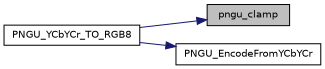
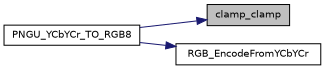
node "pngu_clamp": label "pngu_clamp" -> "clamp_clamp"
node "PNGU_EncodeFromYCbYCr": label "PNGU_EncodeFromYCbYCr" -> "RGB_EncodeFromYCbYCr"
